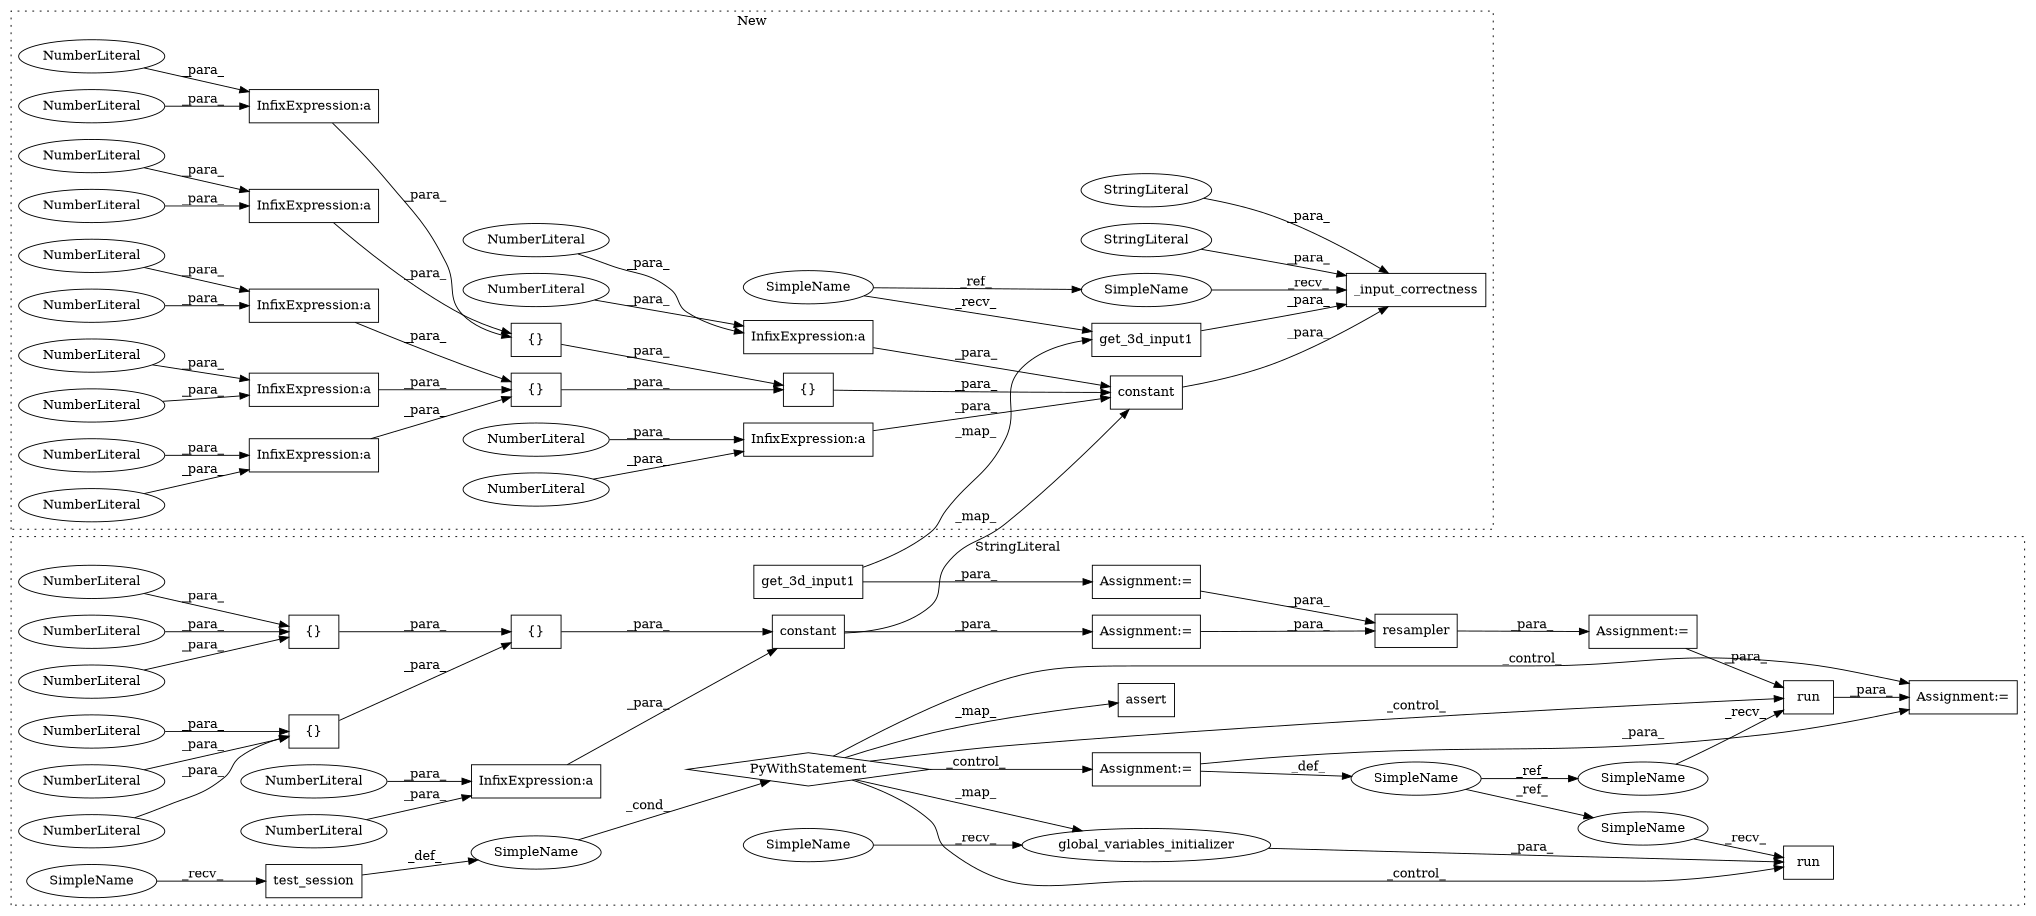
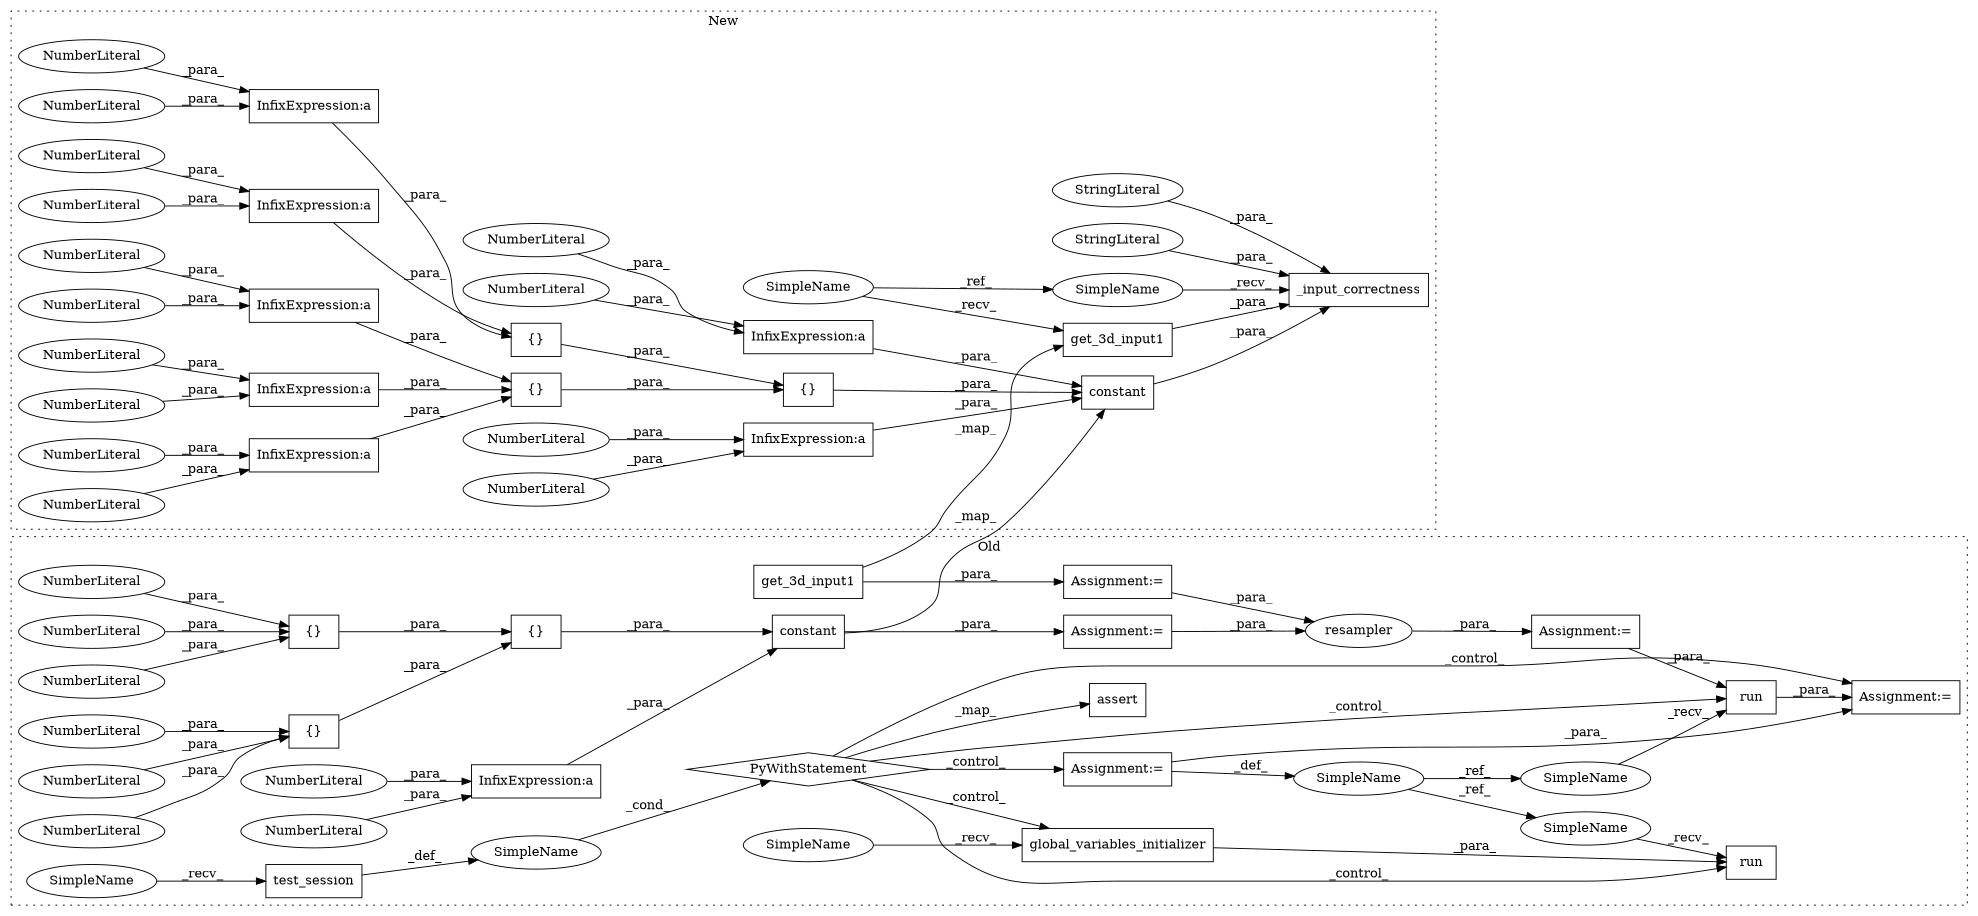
cluster "StringLiteral": label "StringLiteral" -> "Old"
node "resampler": shape box -> ellipse
edge "PyWithStatement" -> "global_variables_initializer": label "_map_" -> "_control_"
node "global_variables_initializer": shape ellipse -> box
